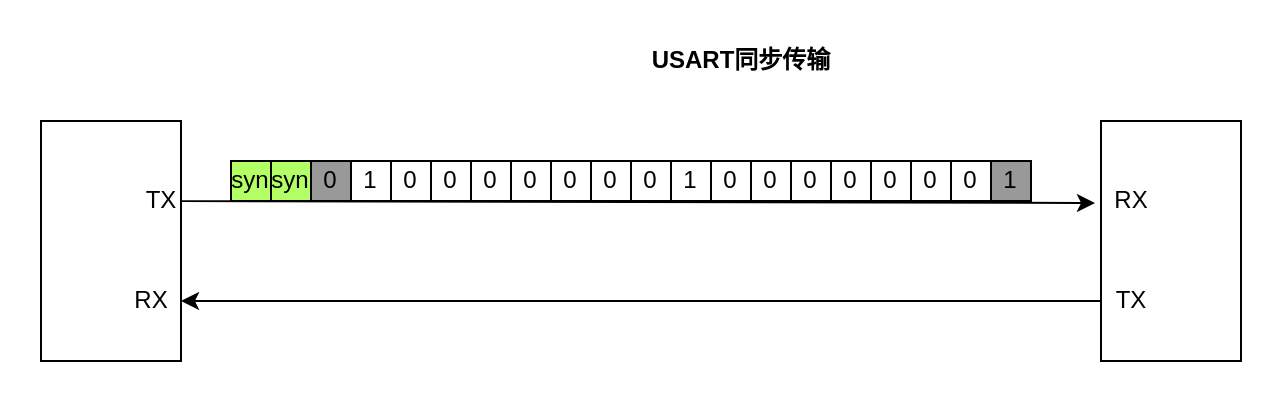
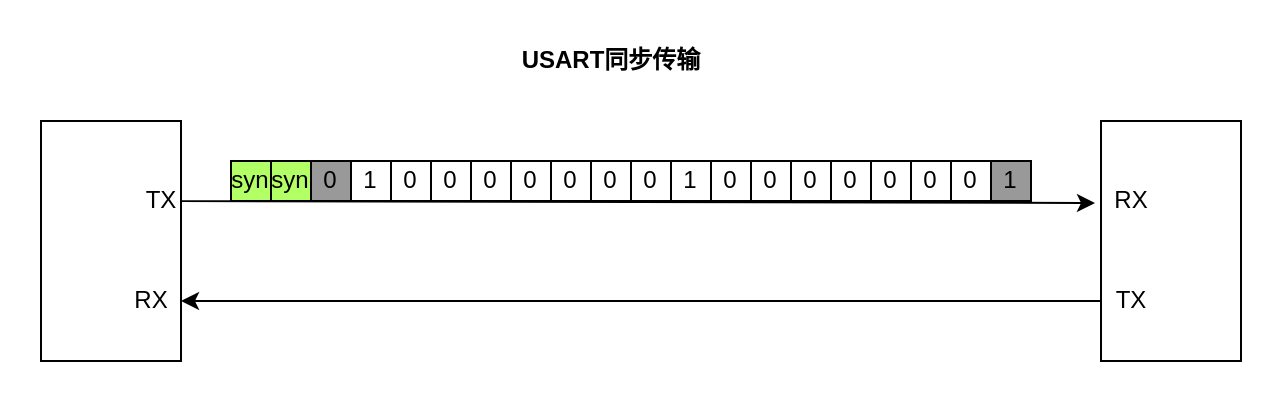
node "USART同步传输": moved (741, 61) -> (611, 61)
